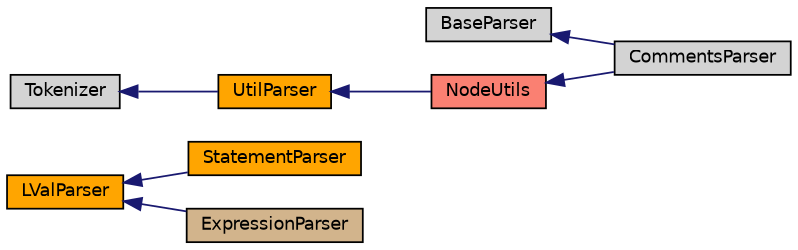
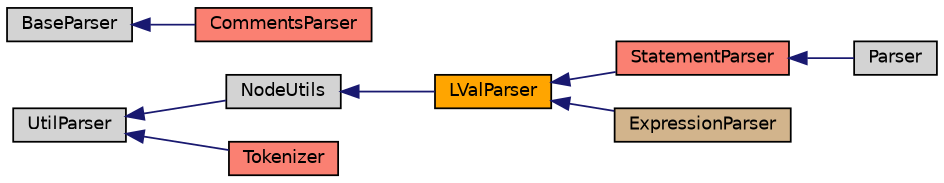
node "CommentsParser": fillcolor lightgrey -> salmon
node "Parser": added
edge "CommentsParser" -> "NodeUtils": now "LValParser" -> "NodeUtils"
node "Tokenizer": fillcolor lightgrey -> salmon
edge "UtilParser" -> "Tokenizer": reversed
node "UtilParser": fillcolor orange -> lightgrey
node "NodeUtils": fillcolor salmon -> lightgrey
node "StatementParser": fillcolor orange -> salmon
